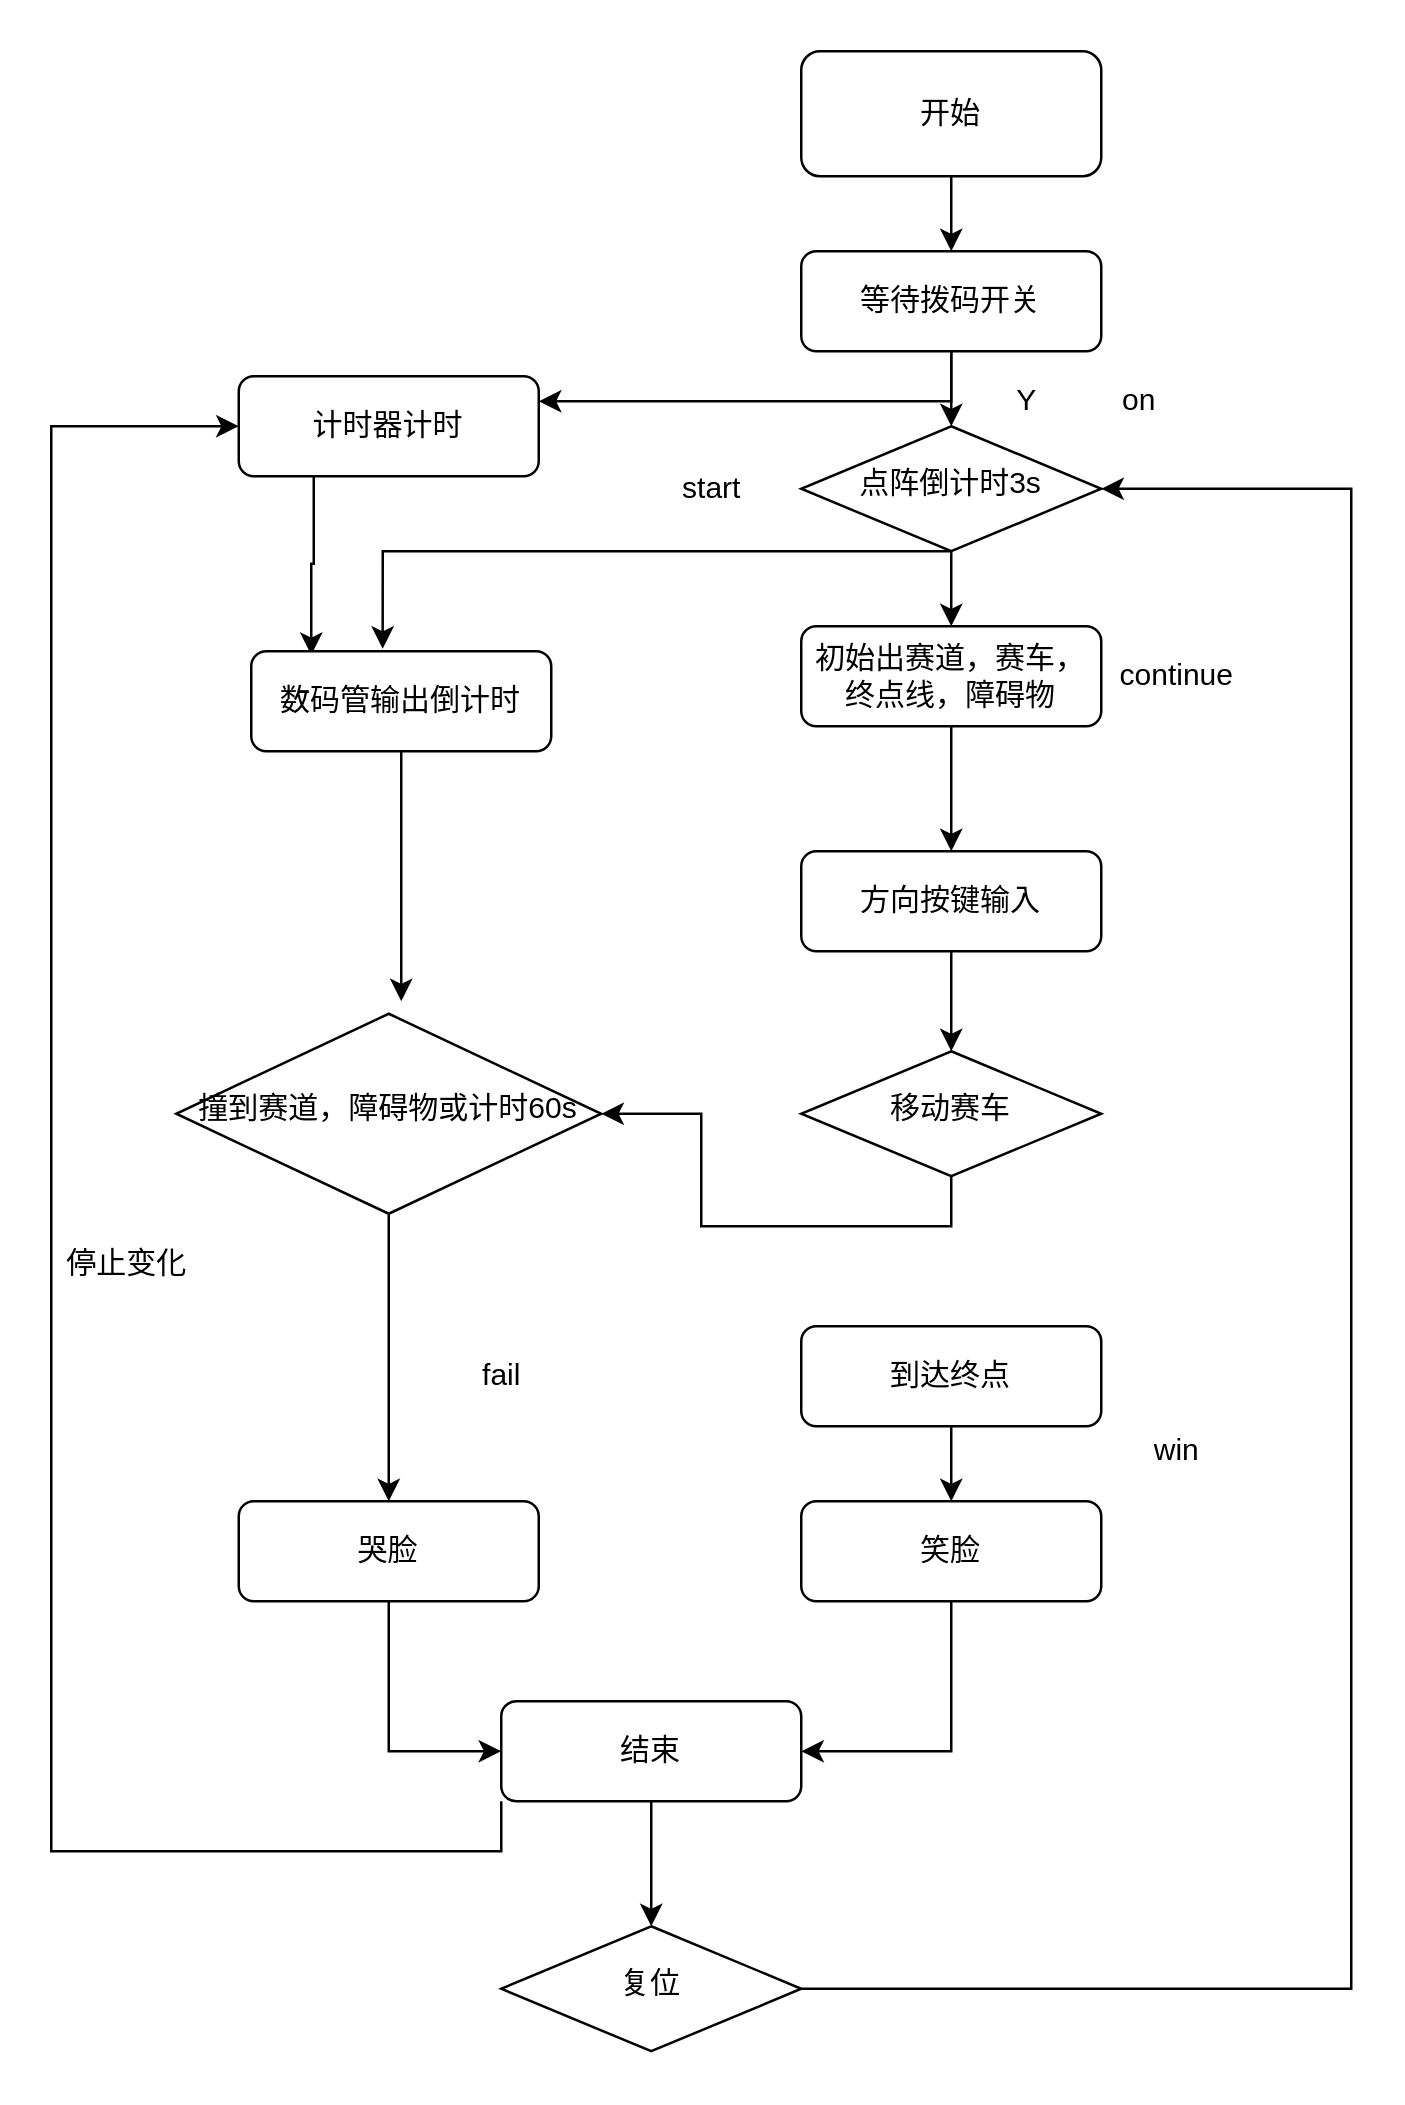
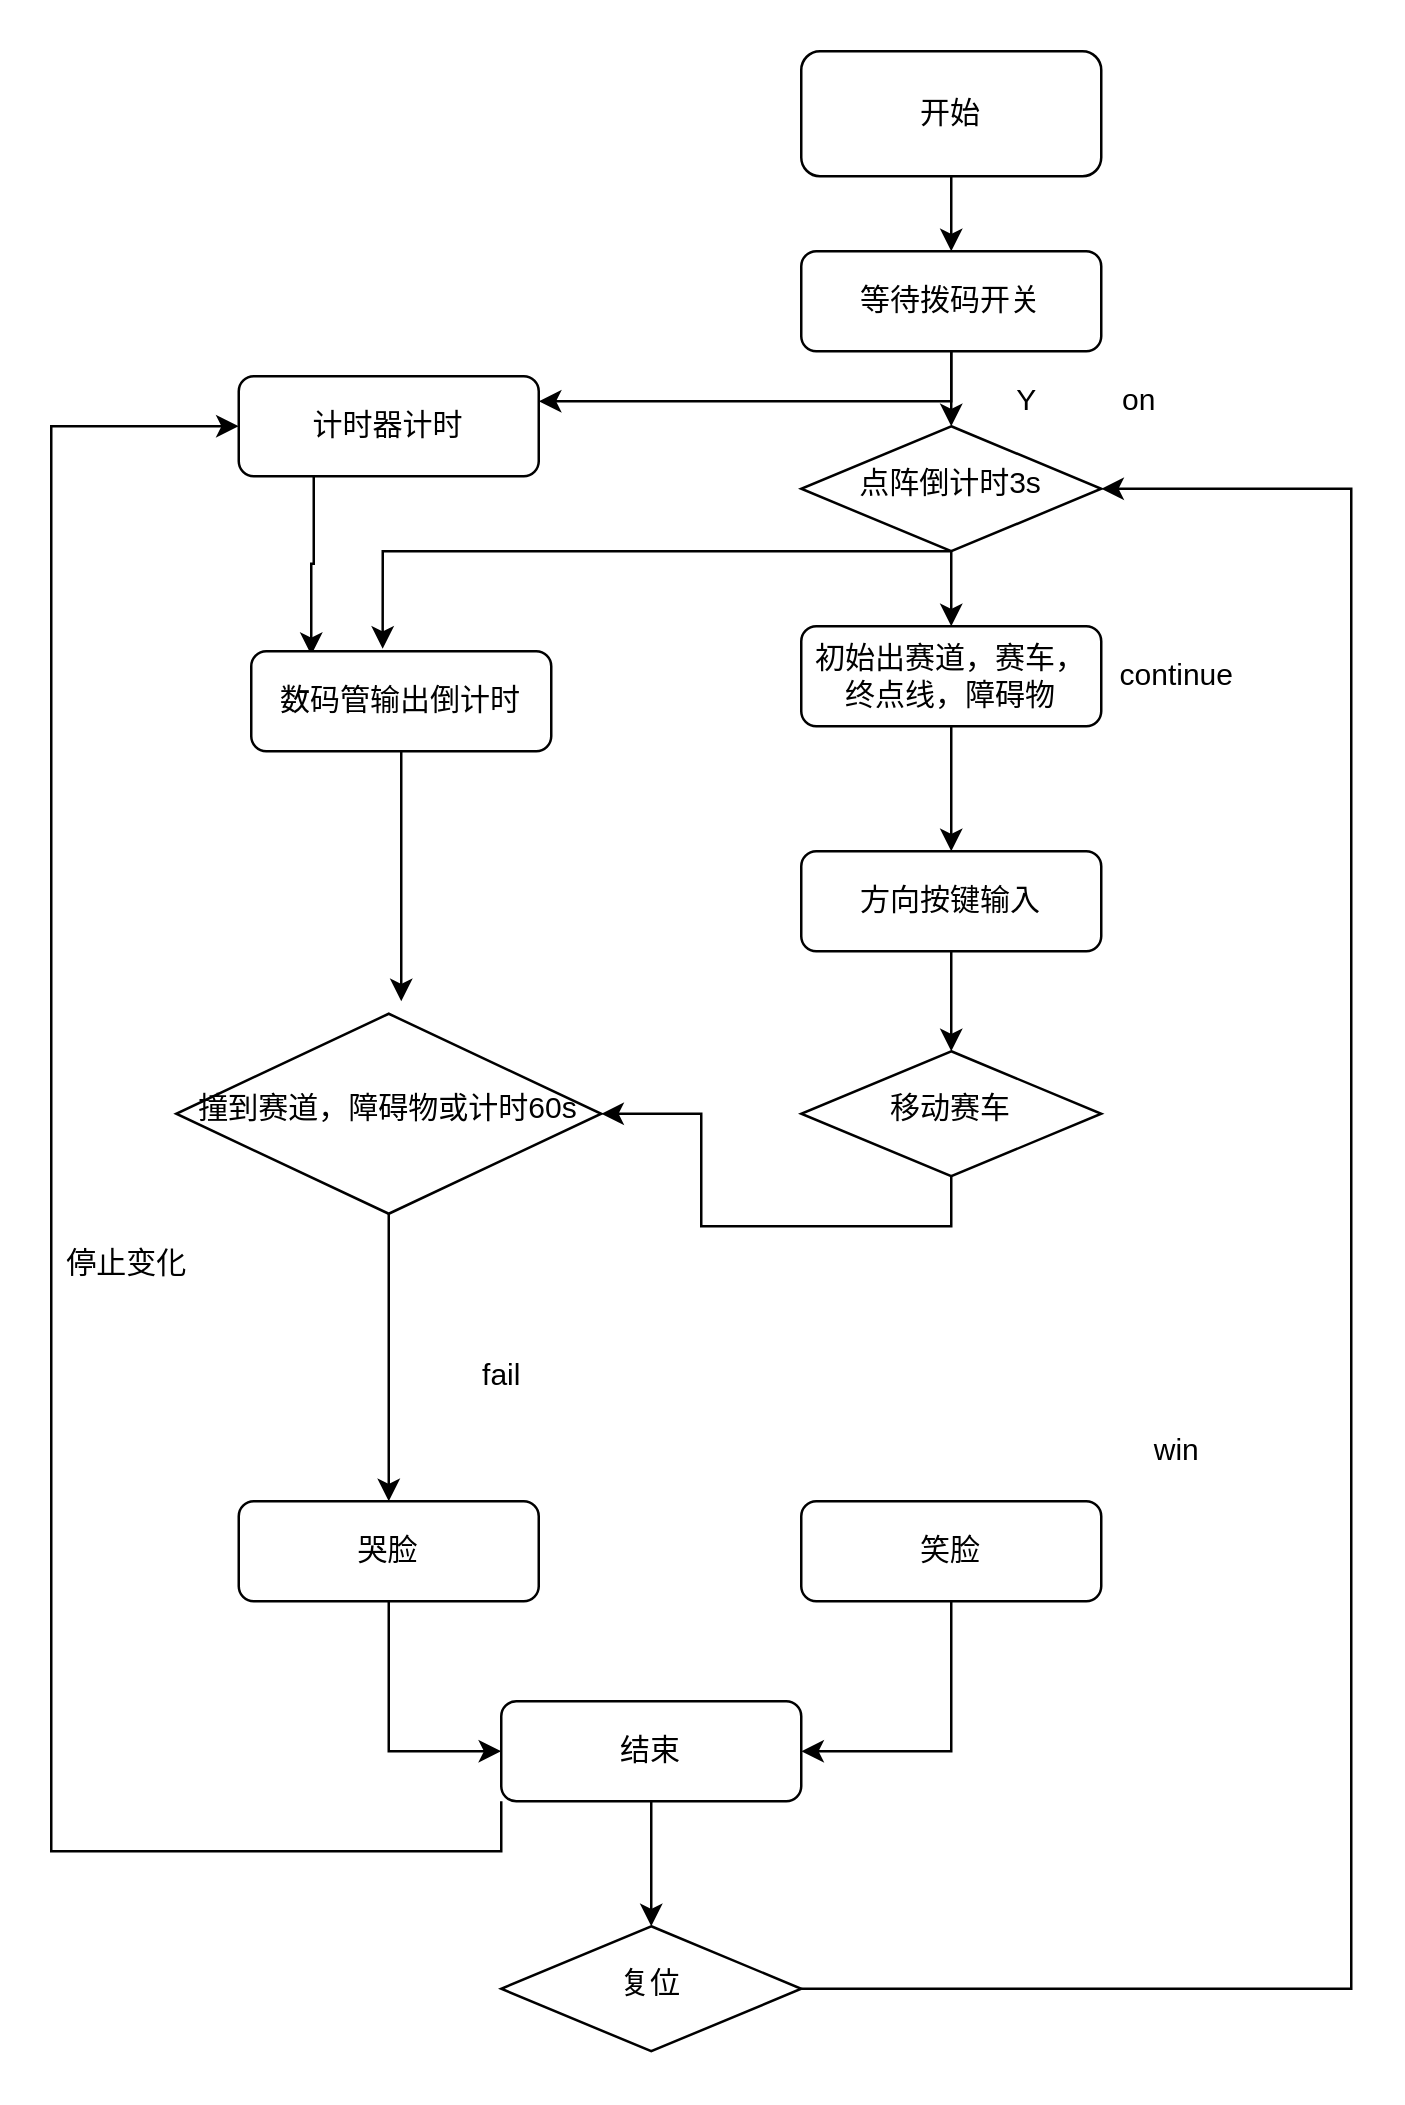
node "start": removed
node "到达终点": removed
edge "到达终点" -> "笑脸": removed
